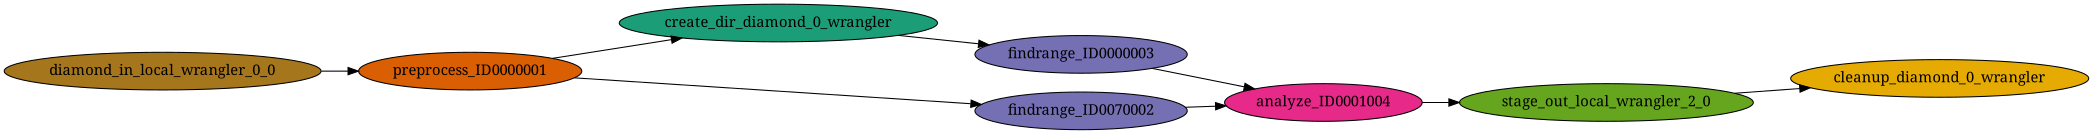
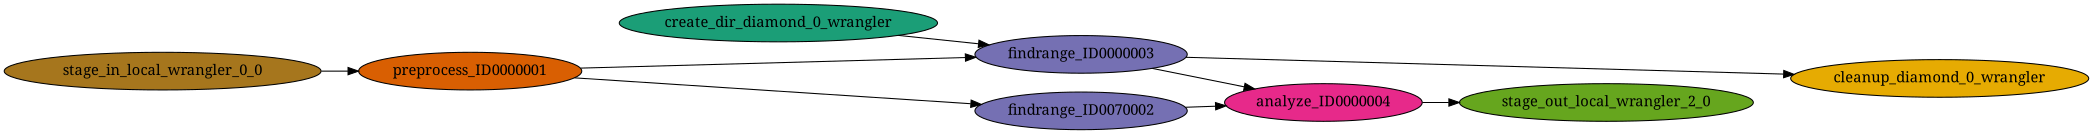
edge "preprocess_ID0000001" -> "create_dir_diamond_0_wrangler": now "preprocess_ID0000001" -> "findrange_ID0000003"
node "diamond_in_local_wrangler_0_0": label "diamond_in_local_wrangler_0_0" -> "stage_in_local_wrangler_0_0"
edge "stage_out_local_wrangler_2_0" -> "cleanup_diamond_0_wrangler": now "findrange_ID0000003" -> "cleanup_diamond_0_wrangler"
node "analyze_ID0001004": label "analyze_ID0001004" -> "analyze_ID0000004"
